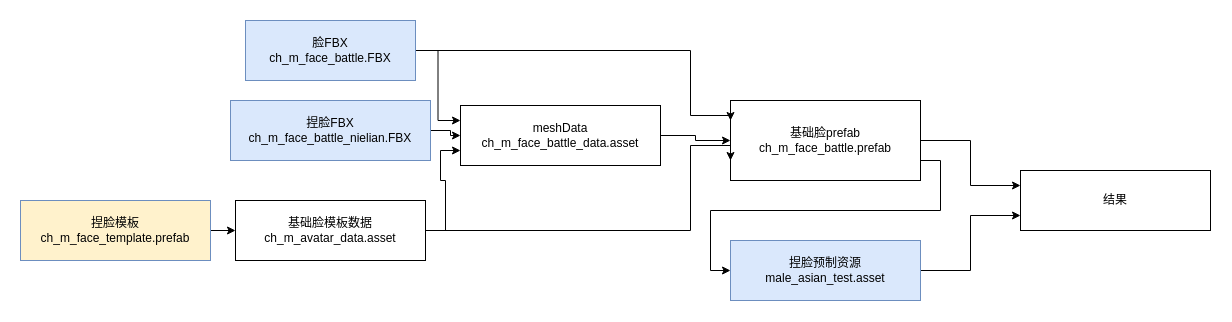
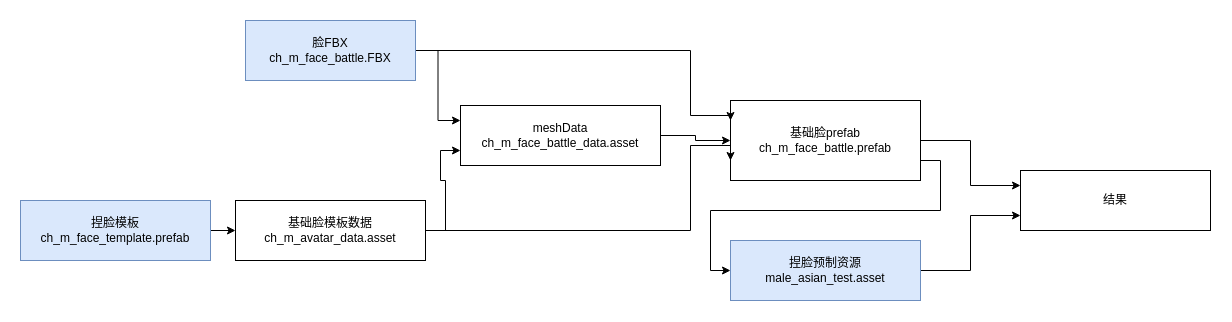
node "捏脸FBX ch_m_face_battle_nielian.FBX": removed
edge "捏脸FBX ch_m_face_battle_nielian.FBX" -> "meshData ch_m_face_battle_data.asset": removed
node "捏脸模板 ch_m_face_template.prefab": fillcolor #fff2cc -> #dae8fc
